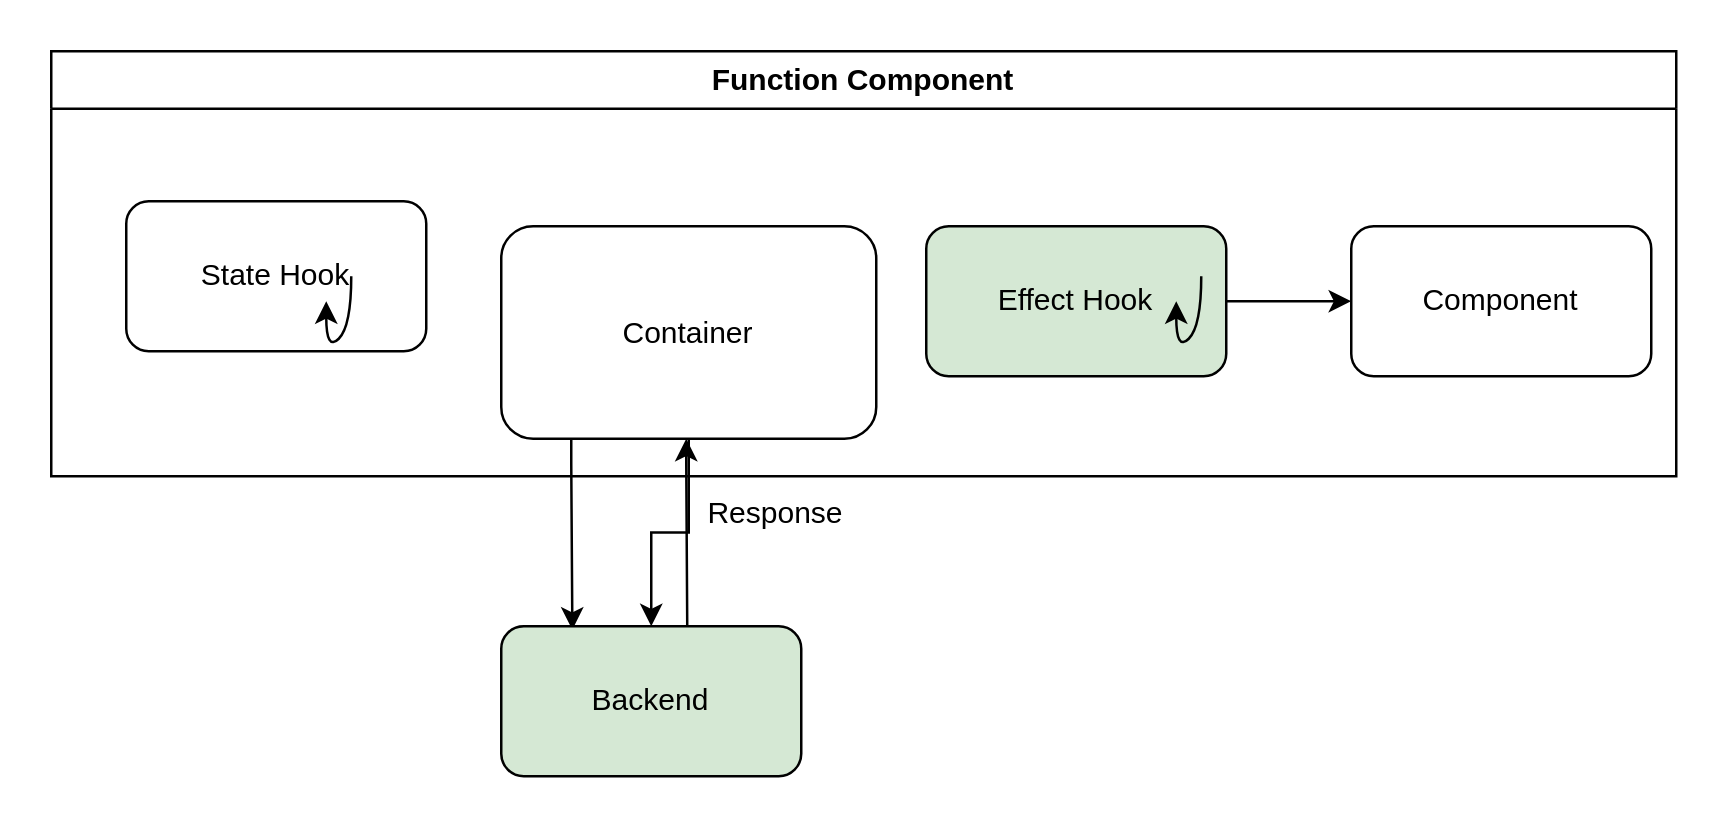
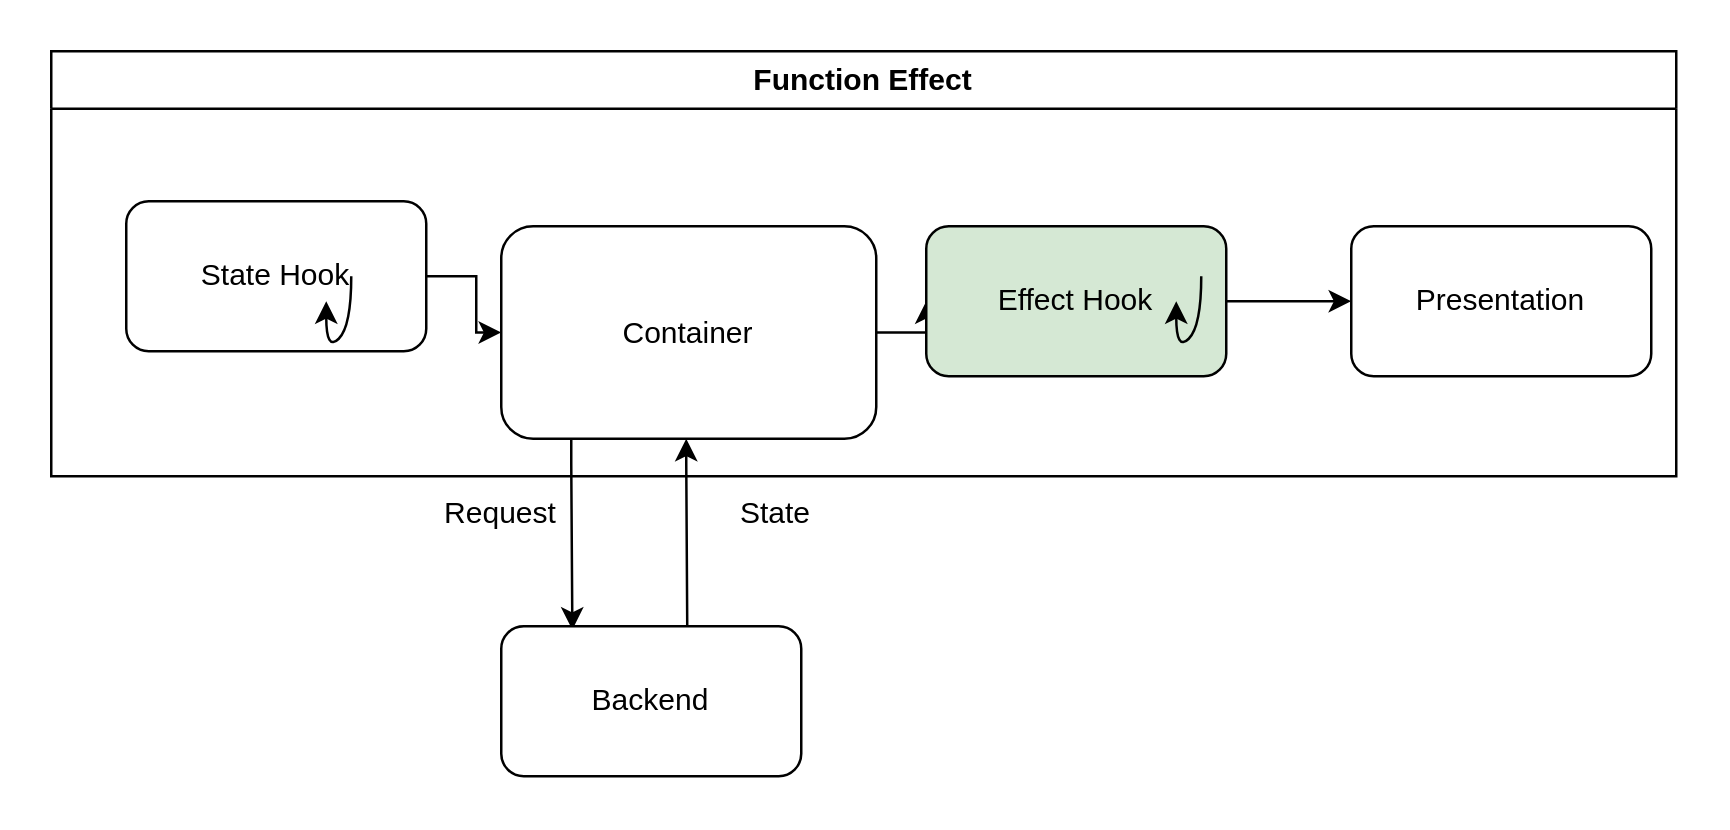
node "Function Component": label "Function Component" -> "Function Effect"
edge "State Hook" -> "Container": added
node "Component": label "Component" -> "Presentation"
node "Request": added
node "Response": label "Response" -> "State"
edge "Container" -> "Backend": now "Container" -> "Effect Hook"
node "Backend": fillcolor #d5e8d4 -> #ffffff
